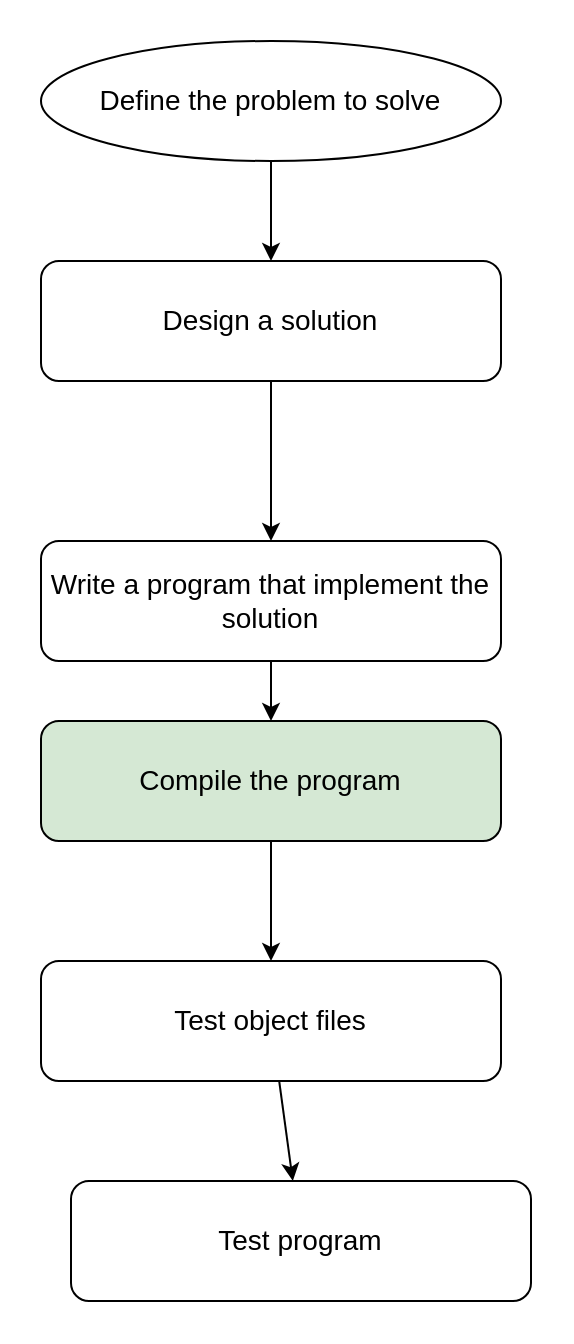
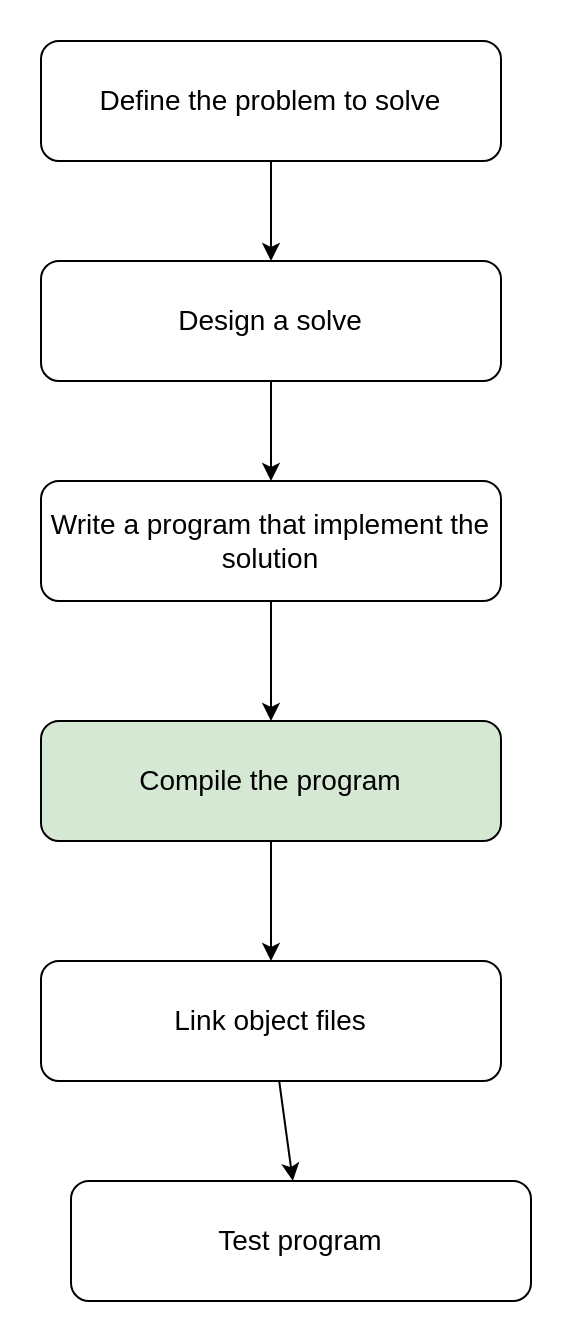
node "Define the problem to solve": shape ellipse -> rounded rectangle
node "Design a solution": label "Design a solution" -> "Design a solve"
node "Write a program that implement the solution": moved (271, 601) -> (271, 541)
node "Test object files": label "Test object files" -> "Link object files"
